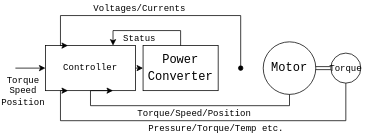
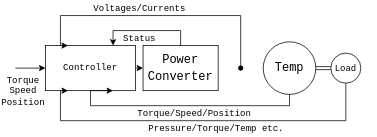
node "Motor": label "Motor" -> "Temp"
node "Torque": label "Torque" -> "Load"
